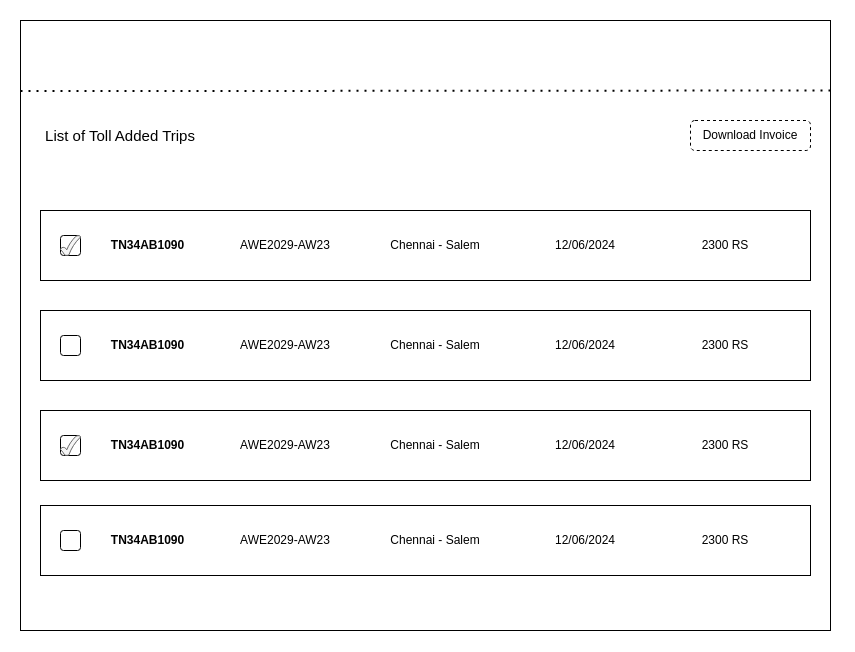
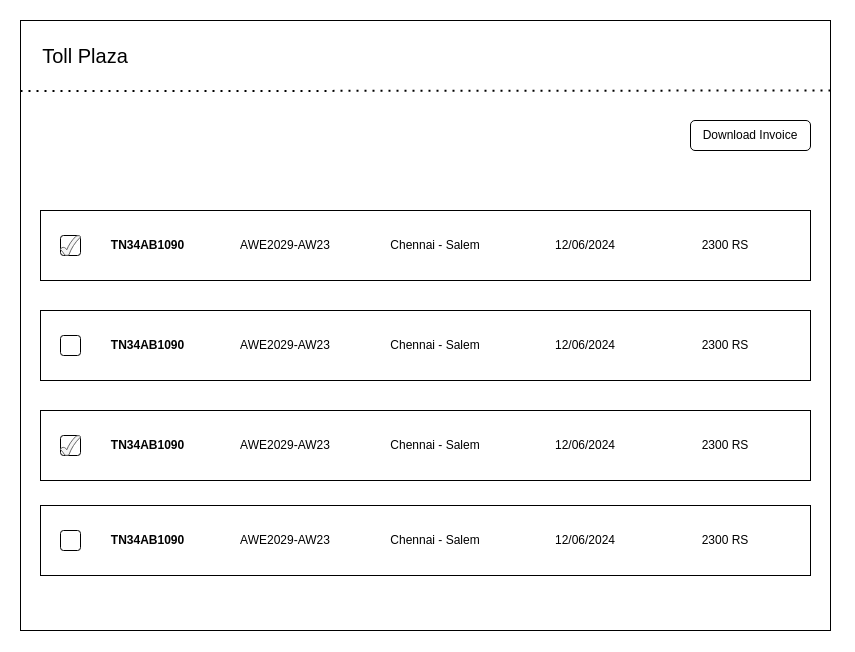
node "Toll Plaza": added
node "List of Toll Added Trips": removed
node "Download Invoice": style dashed -> solid
